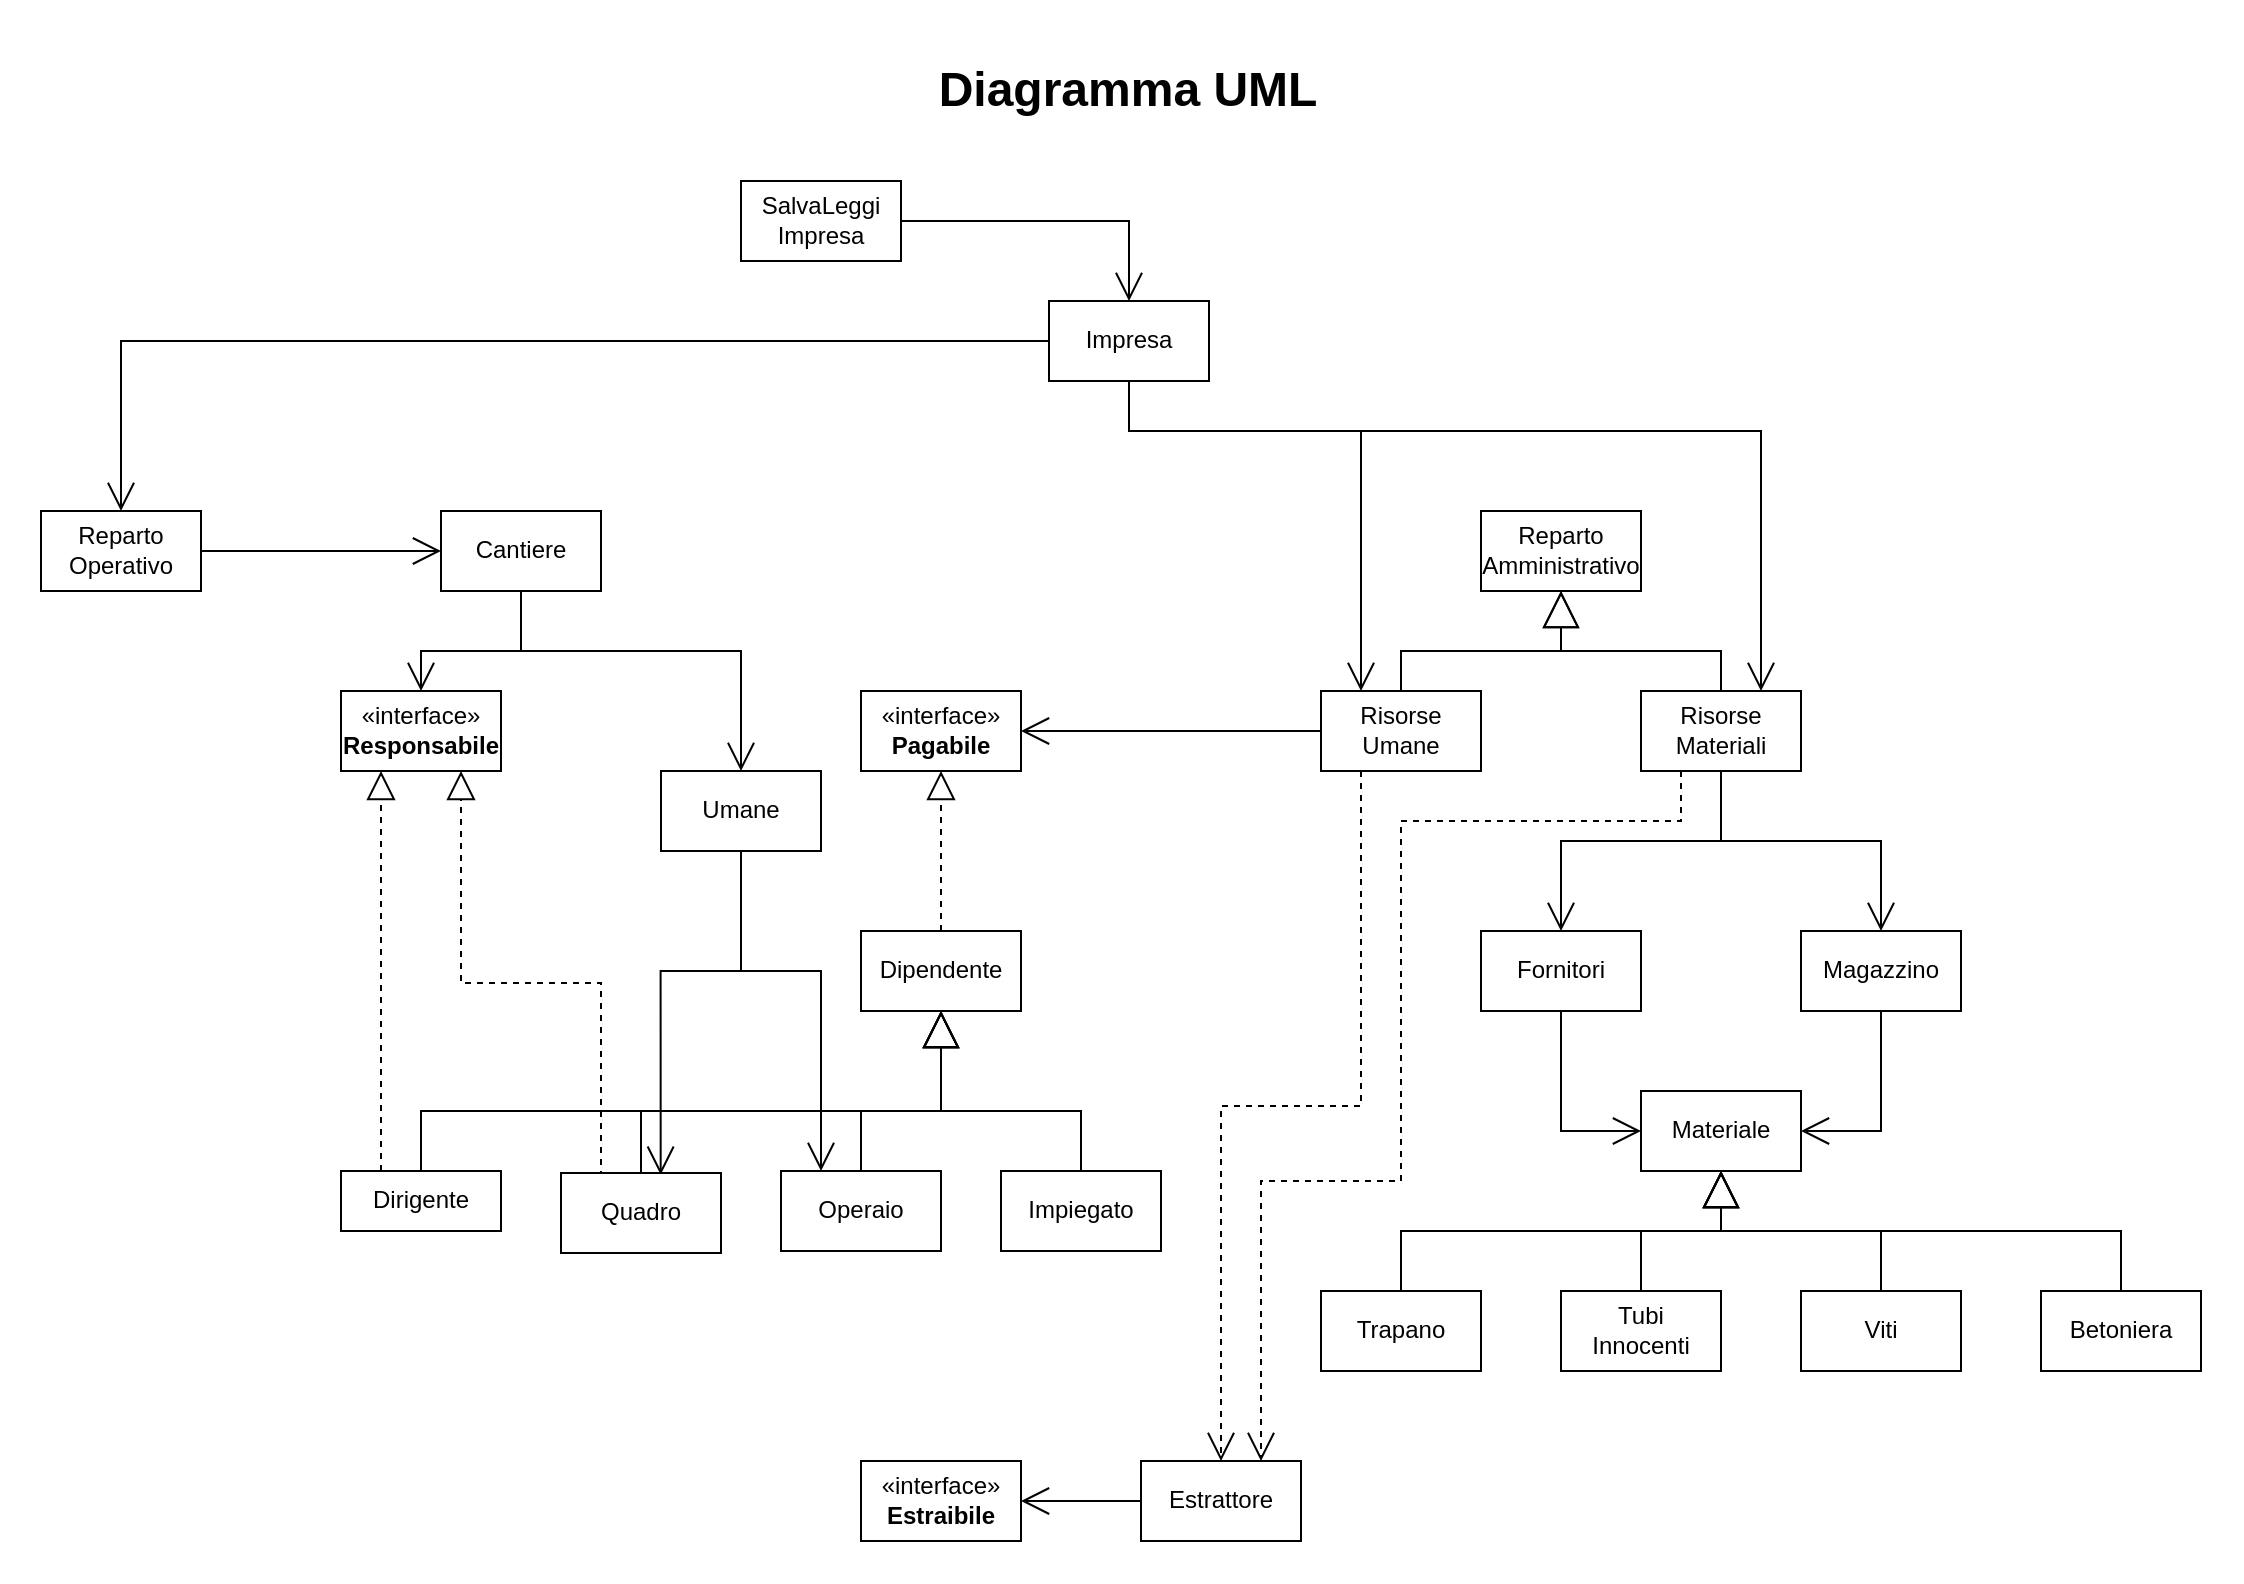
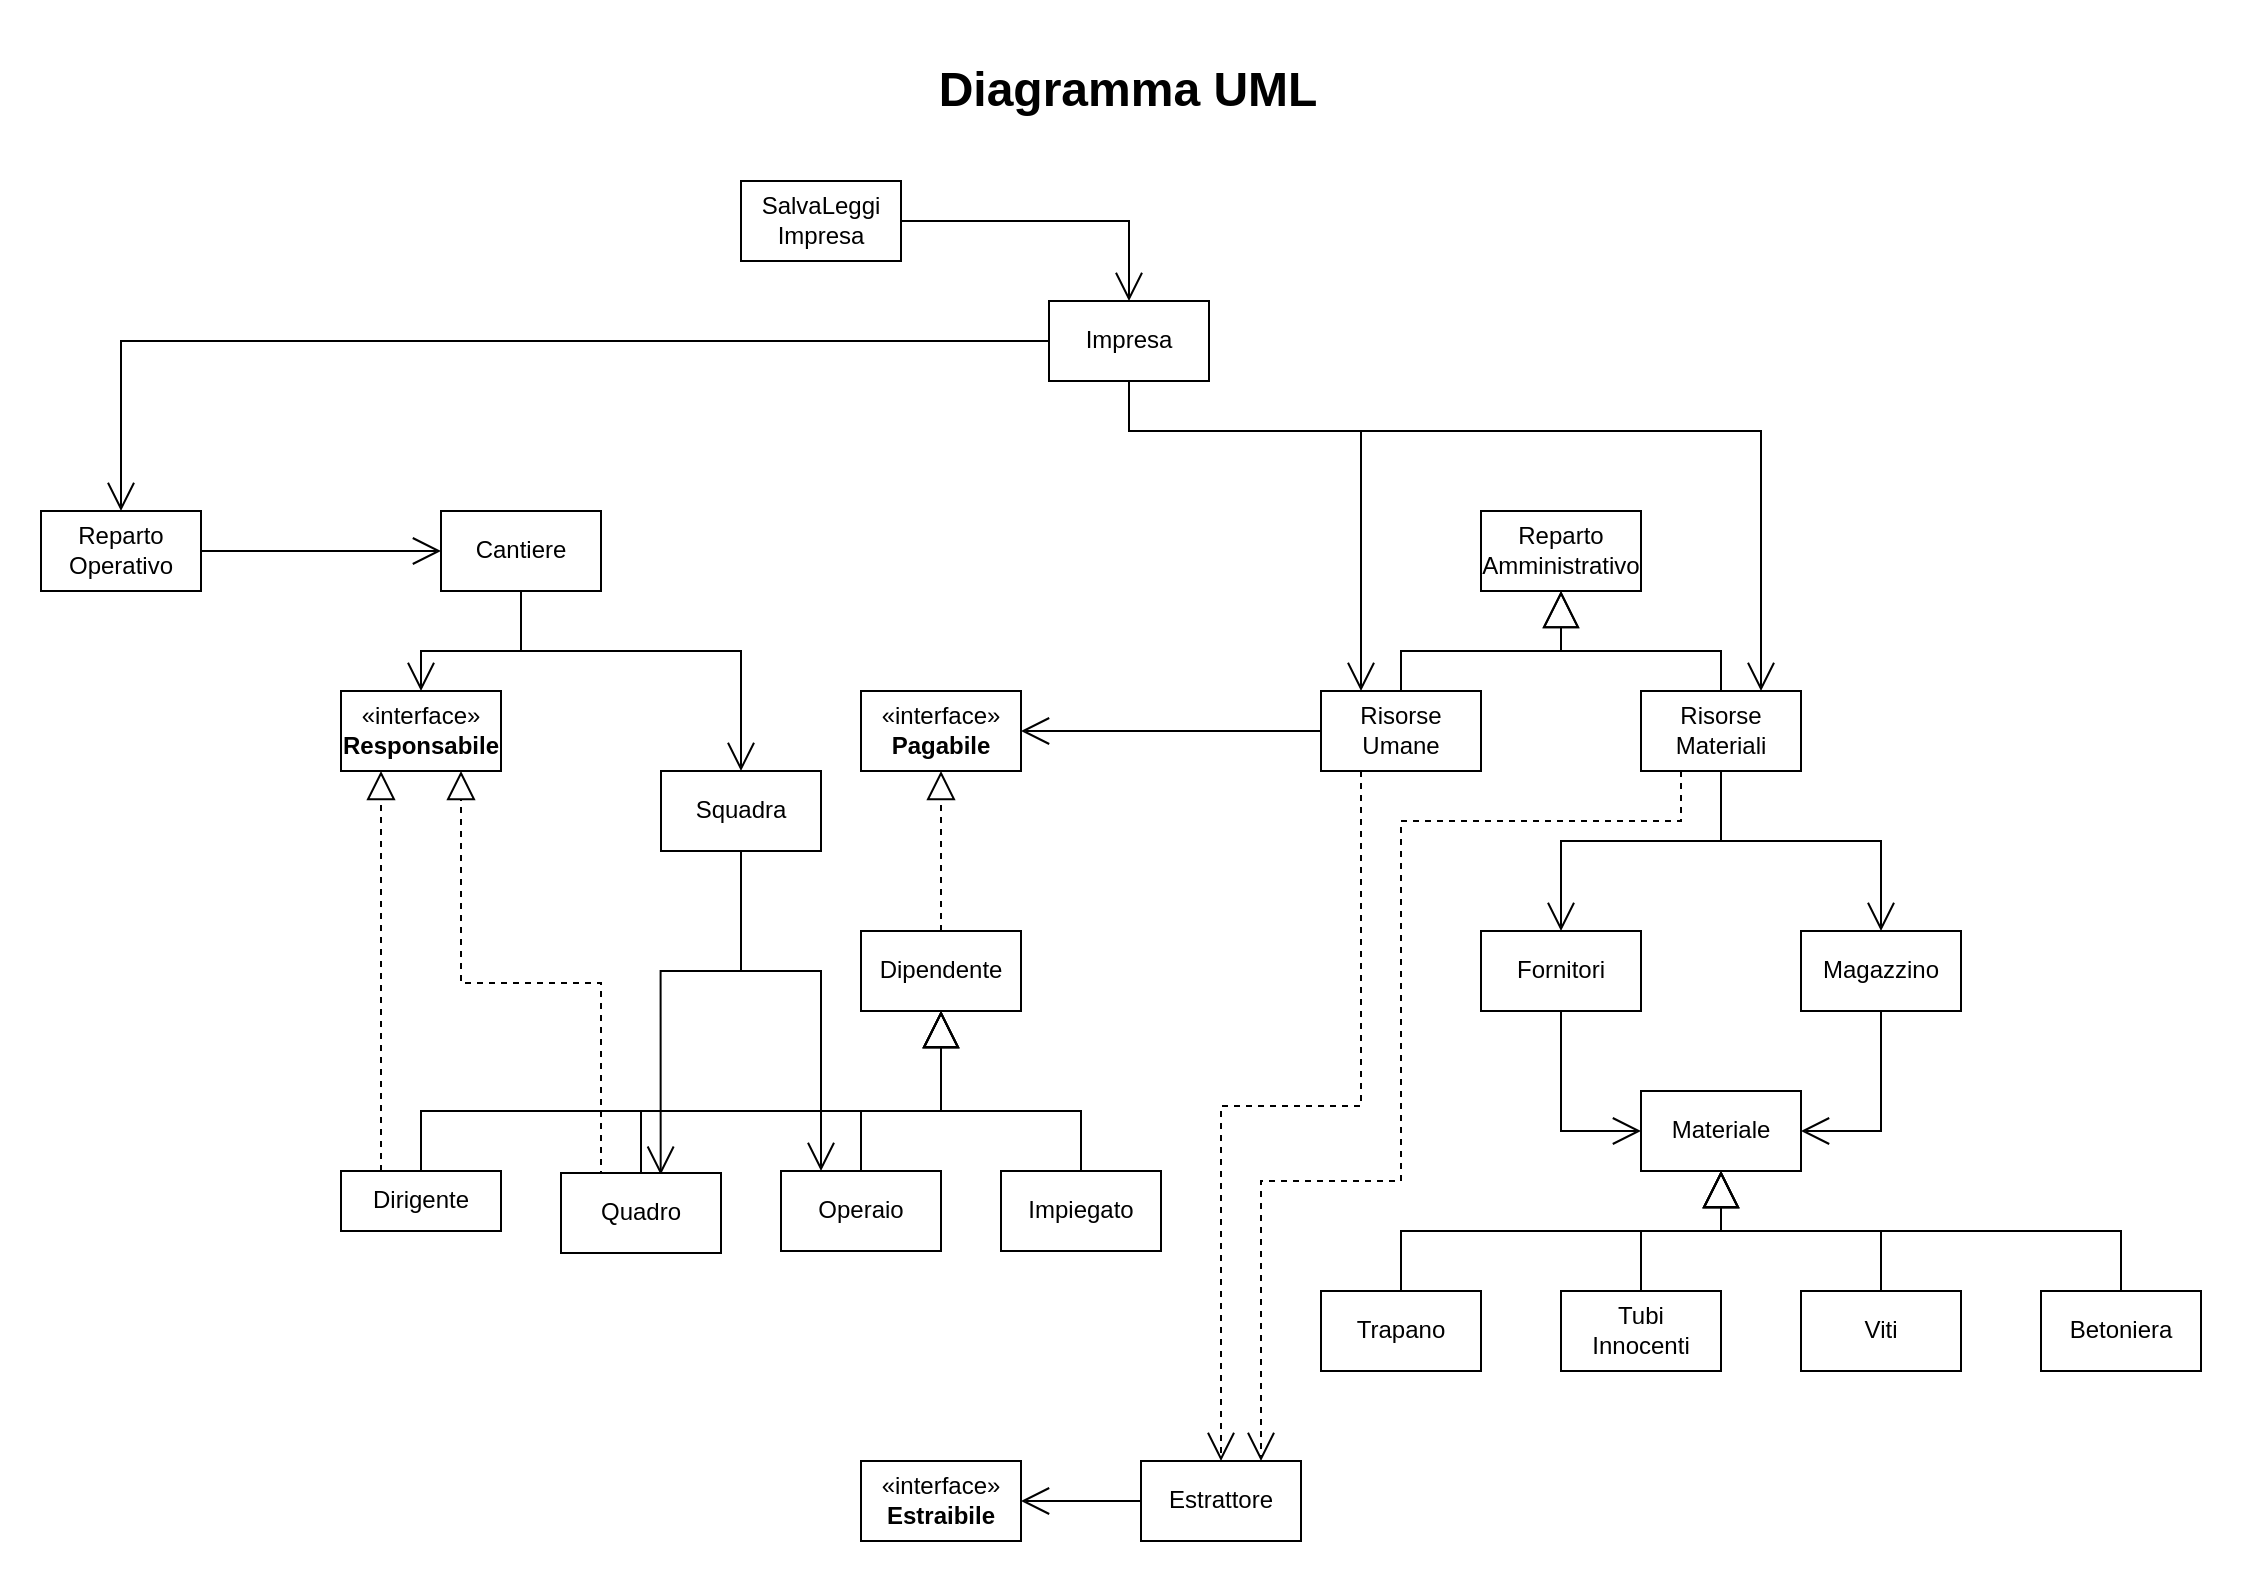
node "Umane": label "Umane" -> "Squadra"
